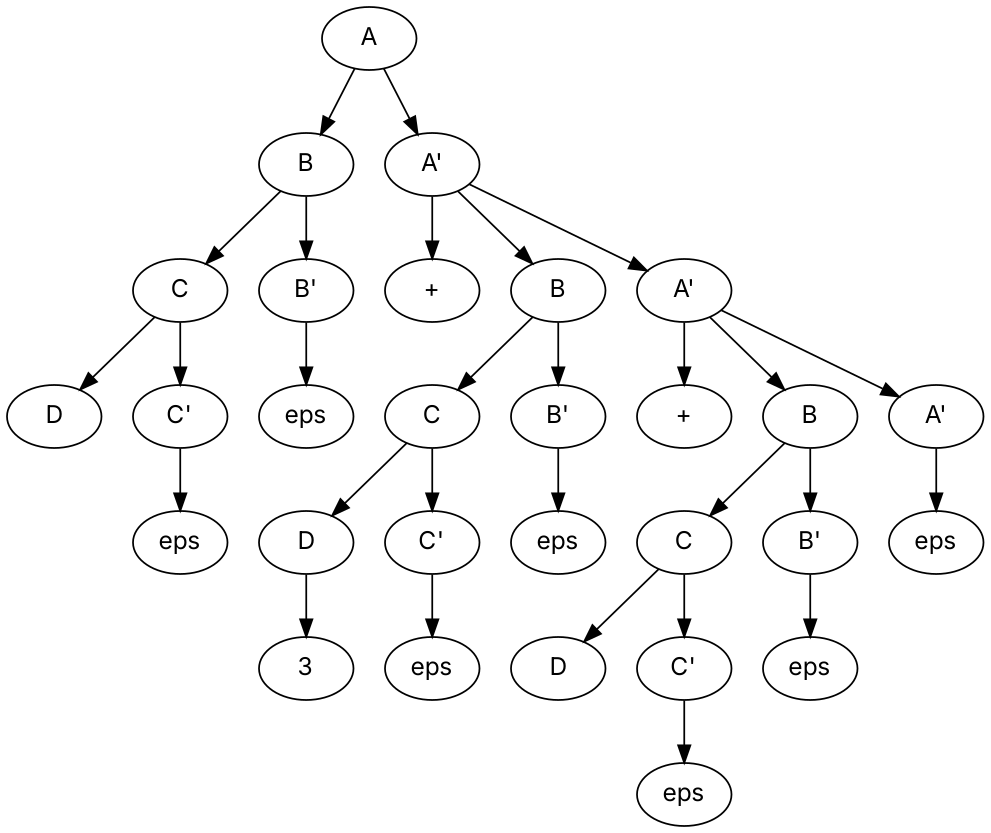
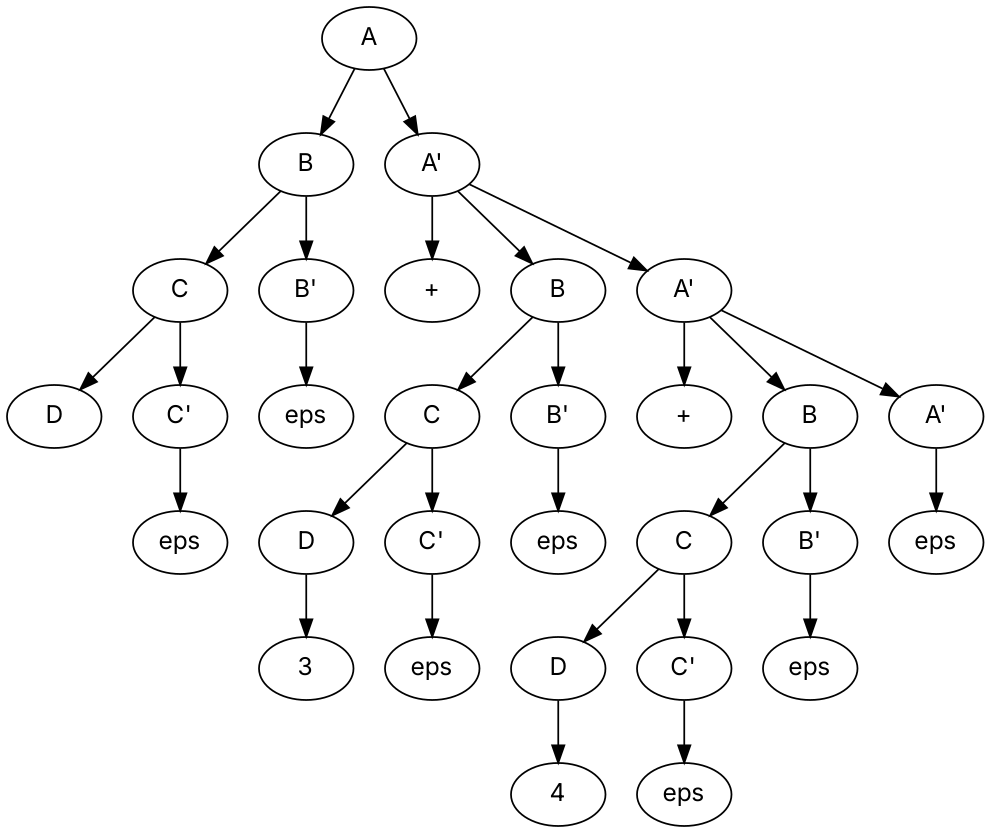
node "4": added
